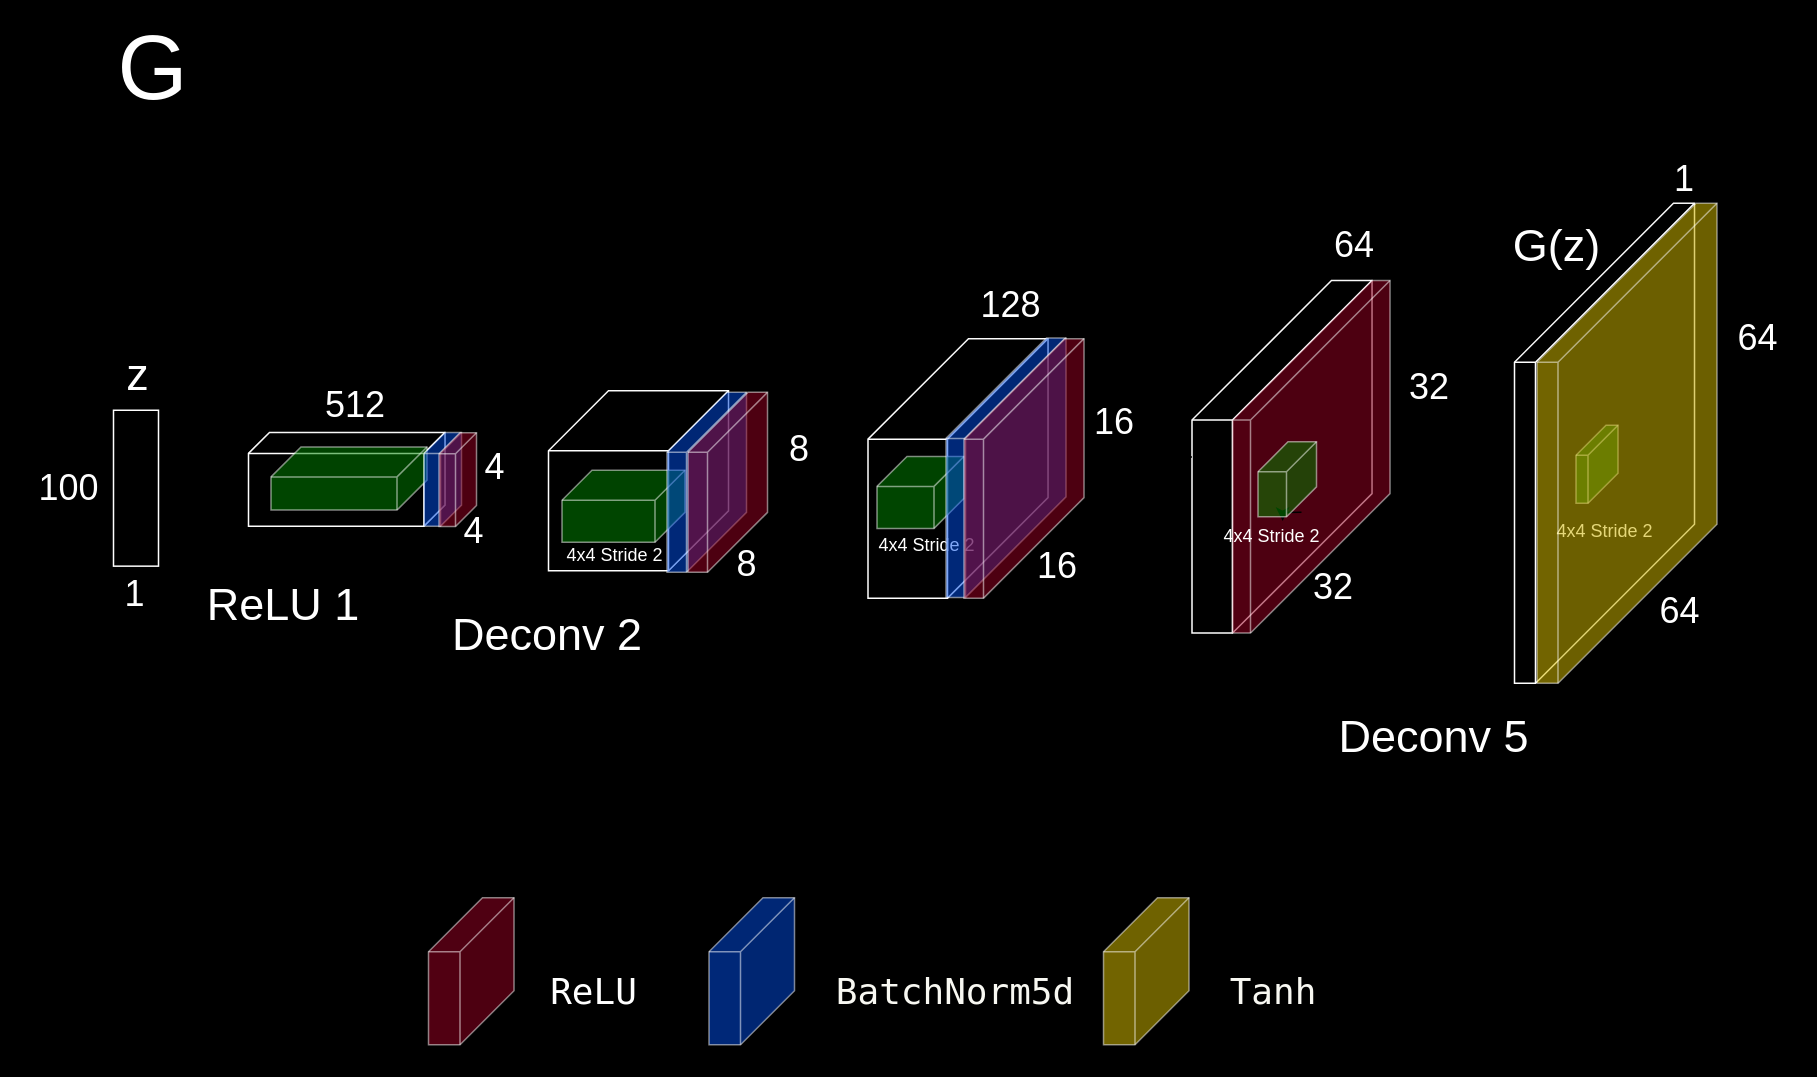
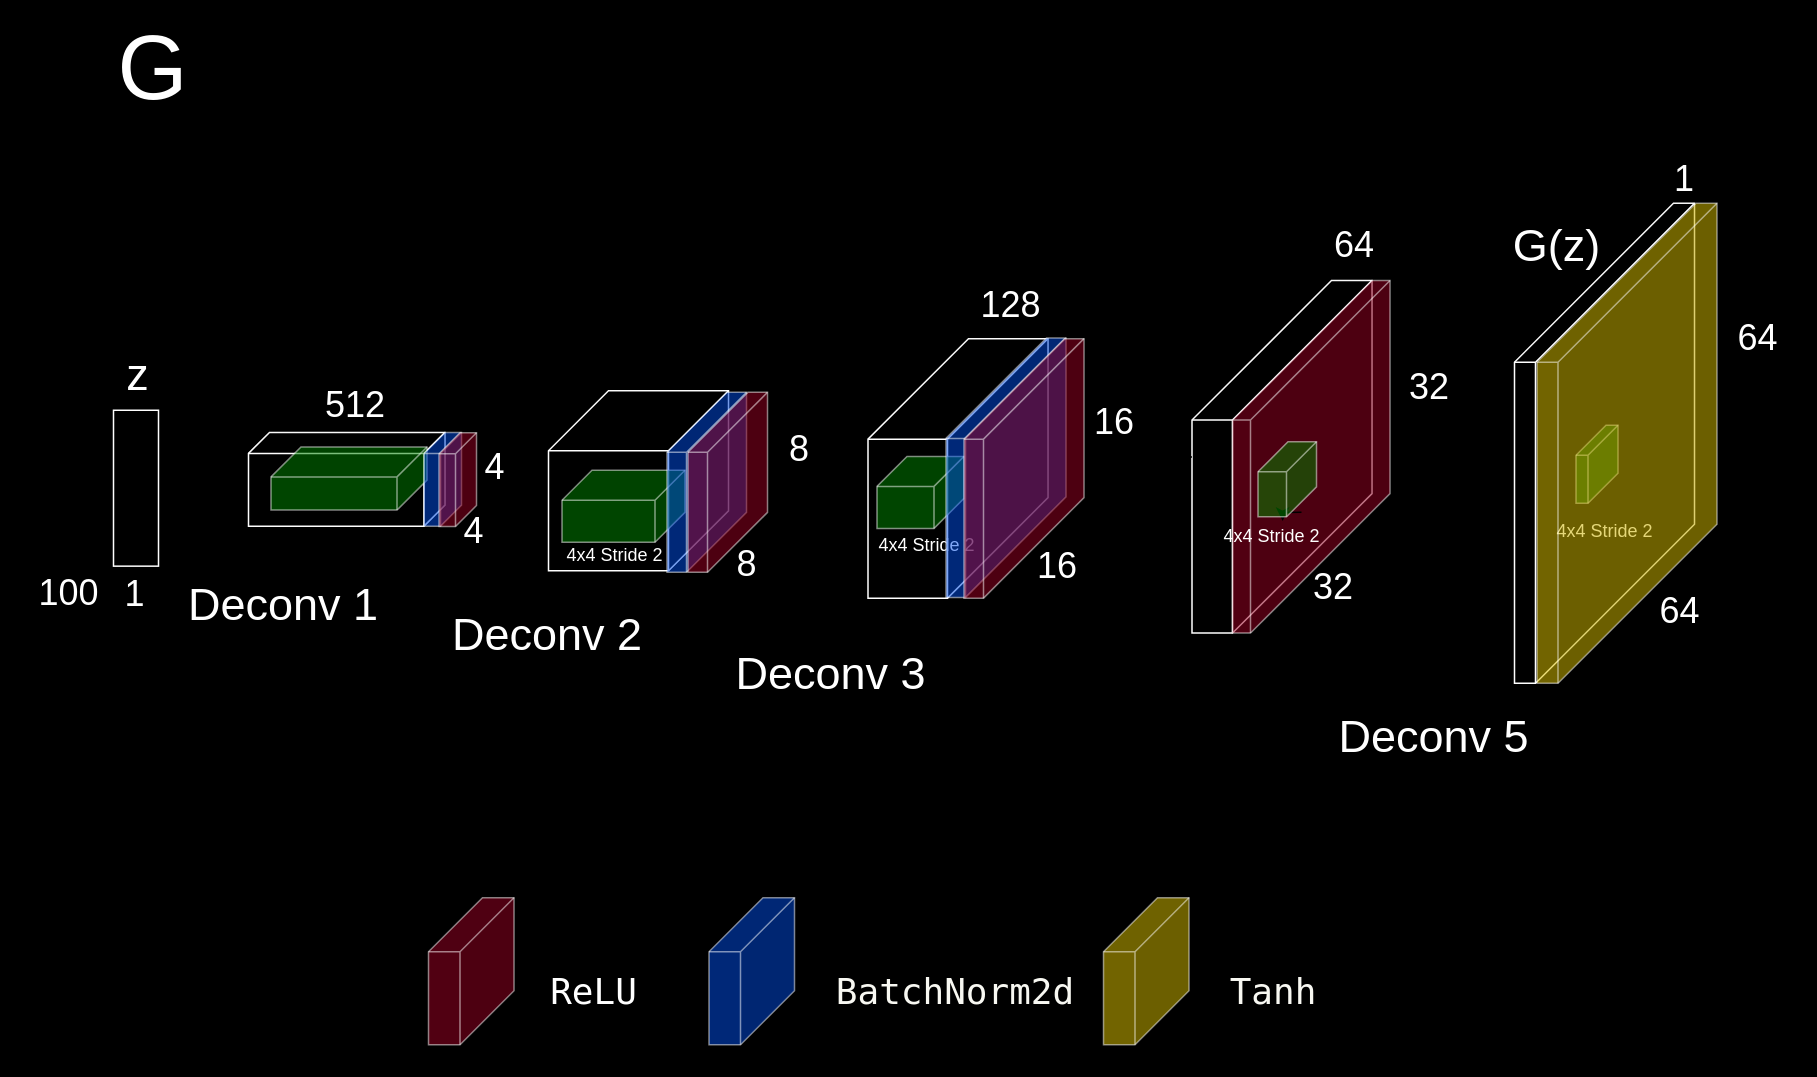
node "100": moved (68, 488) -> (68, 593)
node "ReLU 1": label "ReLU 1" -> "Deconv 1"
node "Deconv 3": added
node "BatchNorm5d": label "BatchNorm5d" -> "BatchNorm2d"
